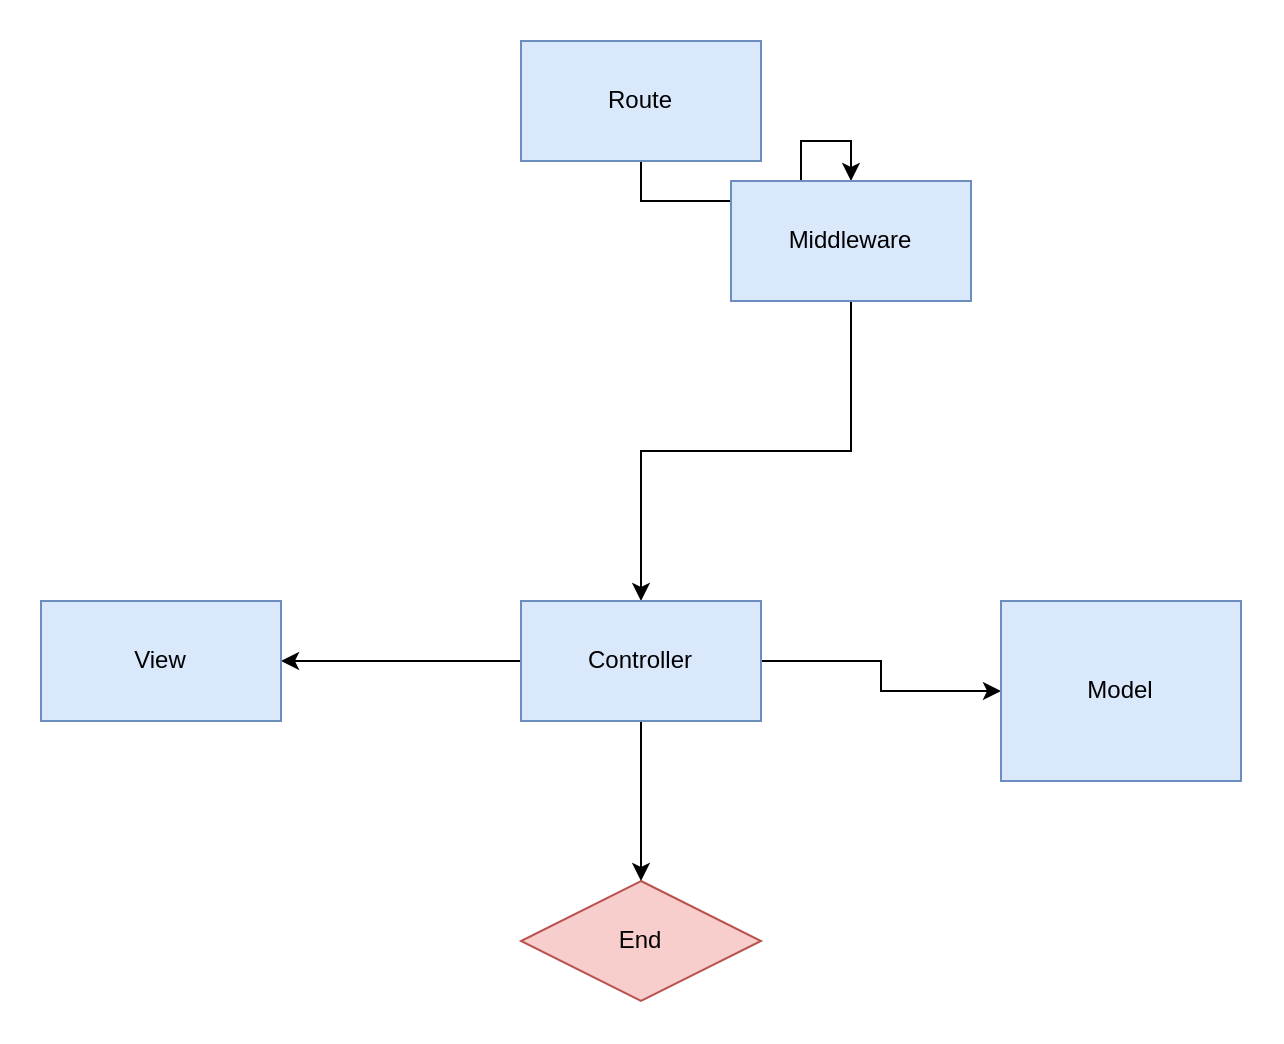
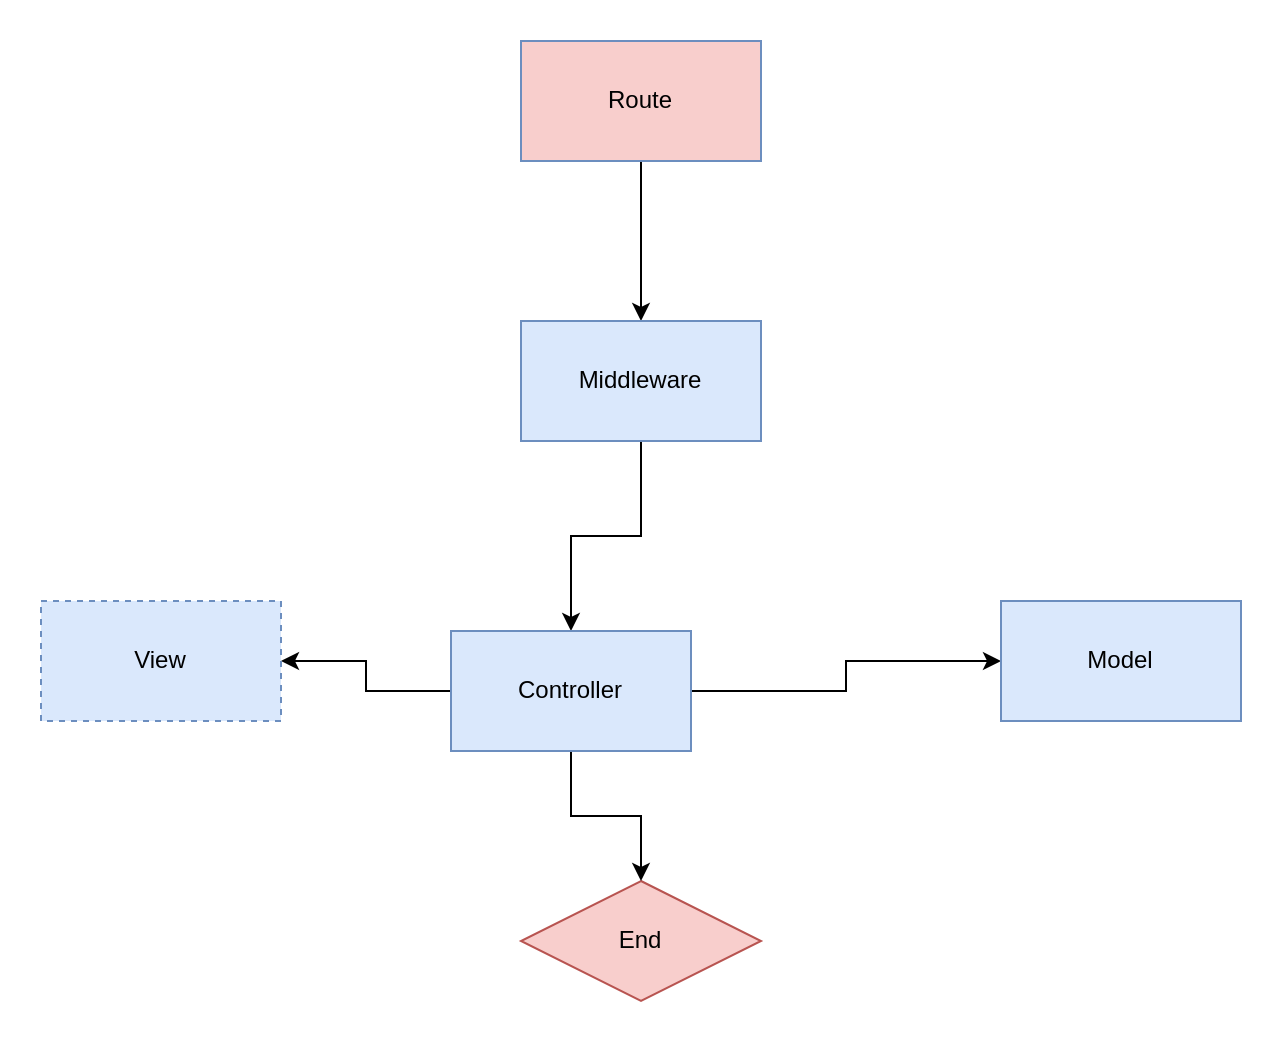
node "Route": fillcolor #dae8fc -> #f8cecc
node "Middleware": moved (851, 241) -> (641, 381)
node "View": style solid -> dashed
node "Controller": moved (641, 661) -> (571, 691)
node "Model": size 240x180 -> 240x120
